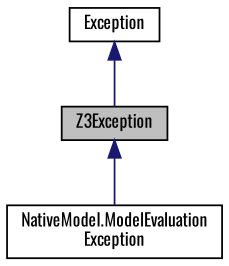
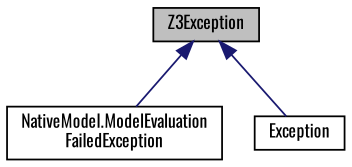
edge "Z3Exception" -> "Exception": reversed
node "NativeModel.ModelEvaluation Exception": label "NativeModel.ModelEvaluation Exception" -> "NativeModel.ModelEvaluation FailedException"
